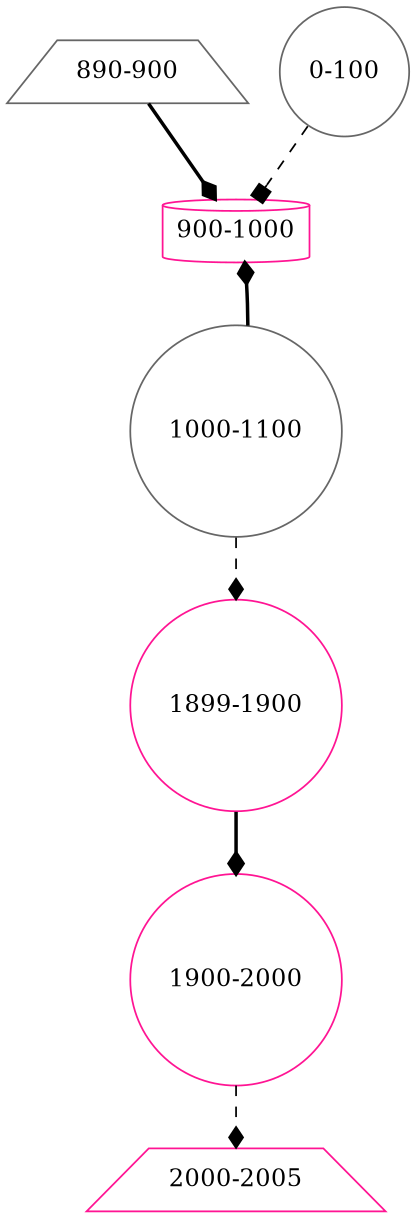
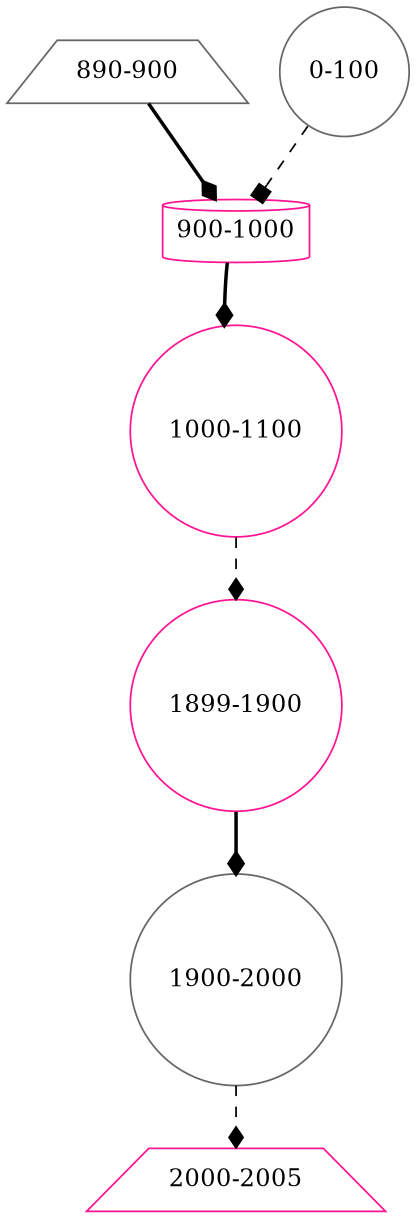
edge "1000-1100" -> "900-1000": reversed
node "1000-1100": color gray40 -> deeppink
node "1900-2000": color deeppink -> gray40
